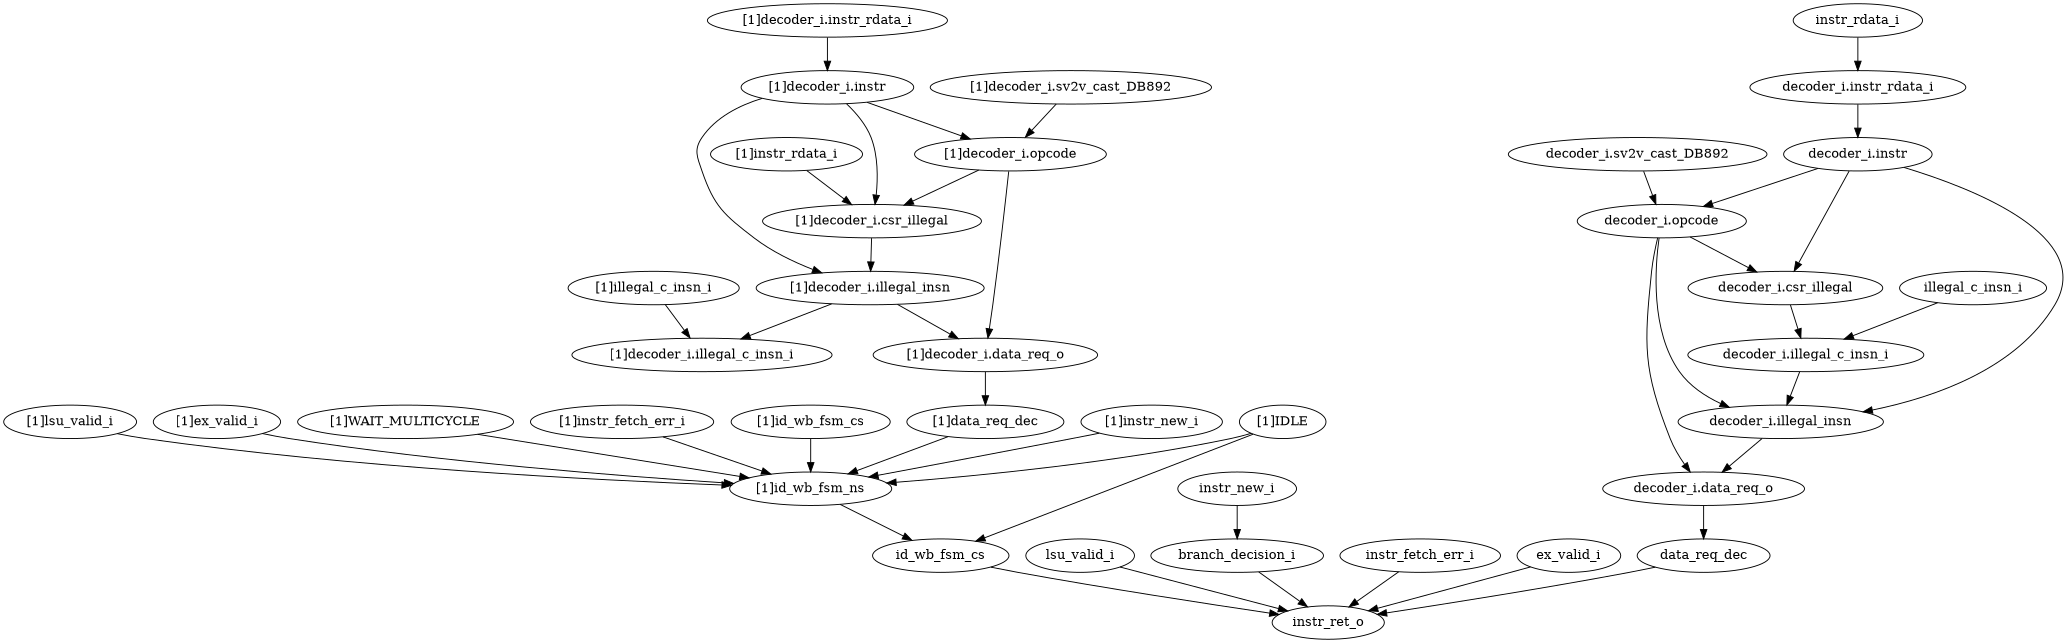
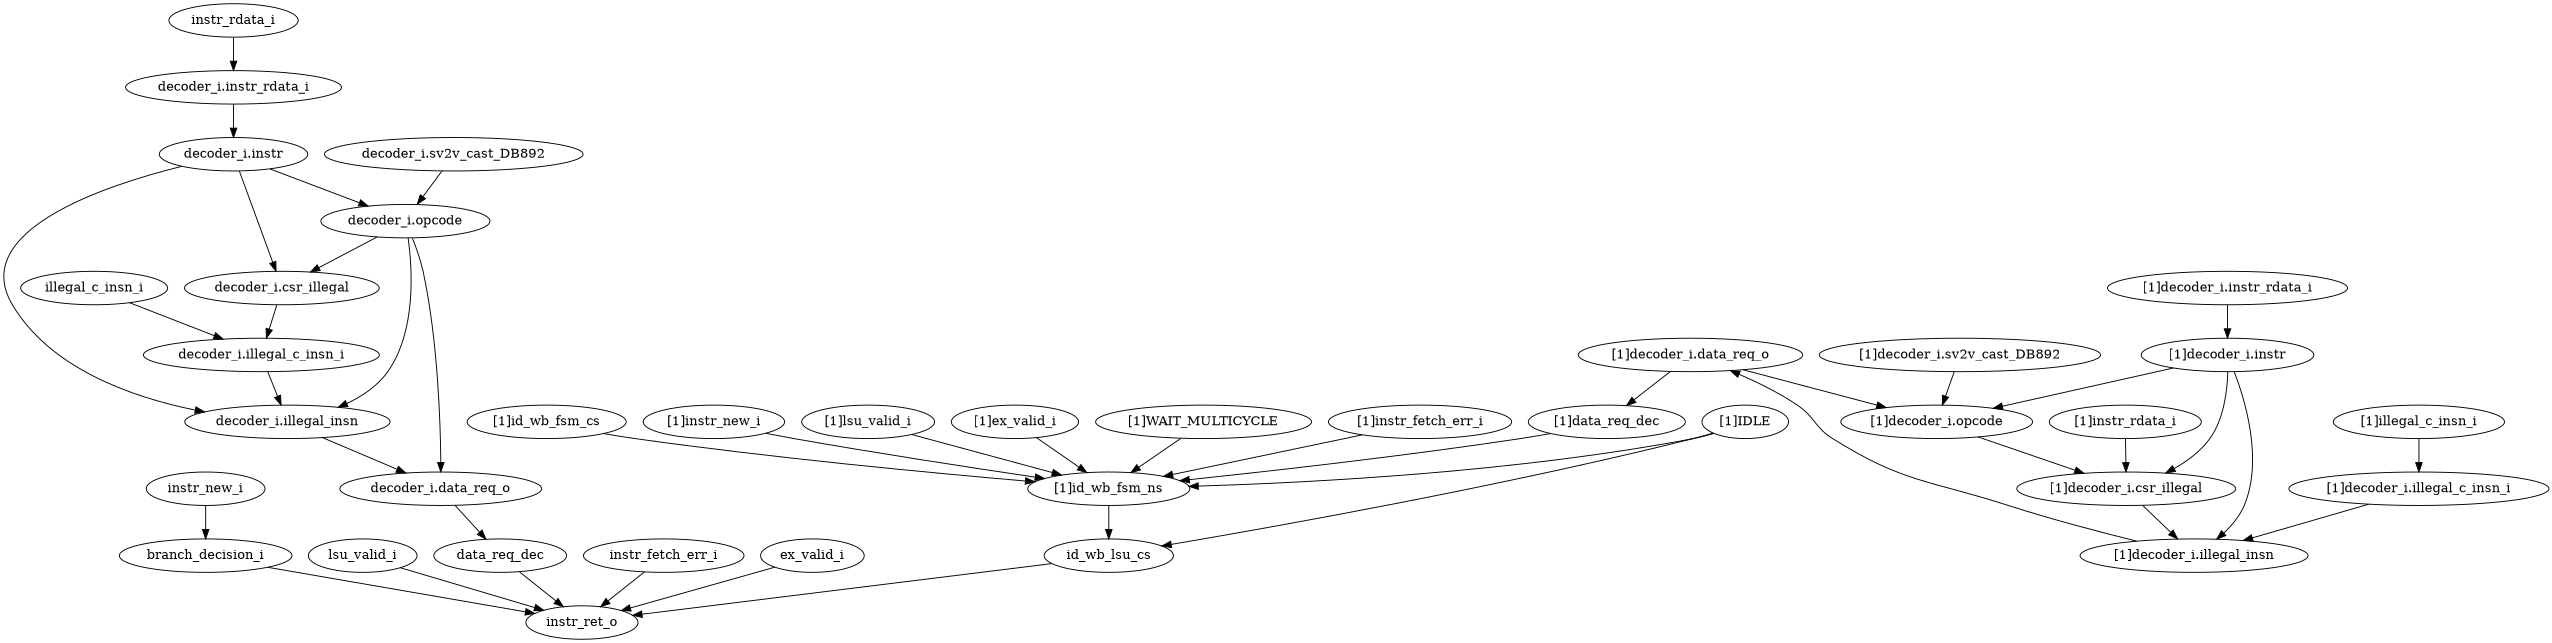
edge "[1]decoder_i.opcode" -> "[1]decoder_i.data_req_o": reversed
edge "[1]decoder_i.illegal_insn" -> "[1]decoder_i.illegal_c_insn_i": reversed
node "id_wb_fsm_cs": label "id_wb_fsm_cs" -> "id_wb_lsu_cs"
